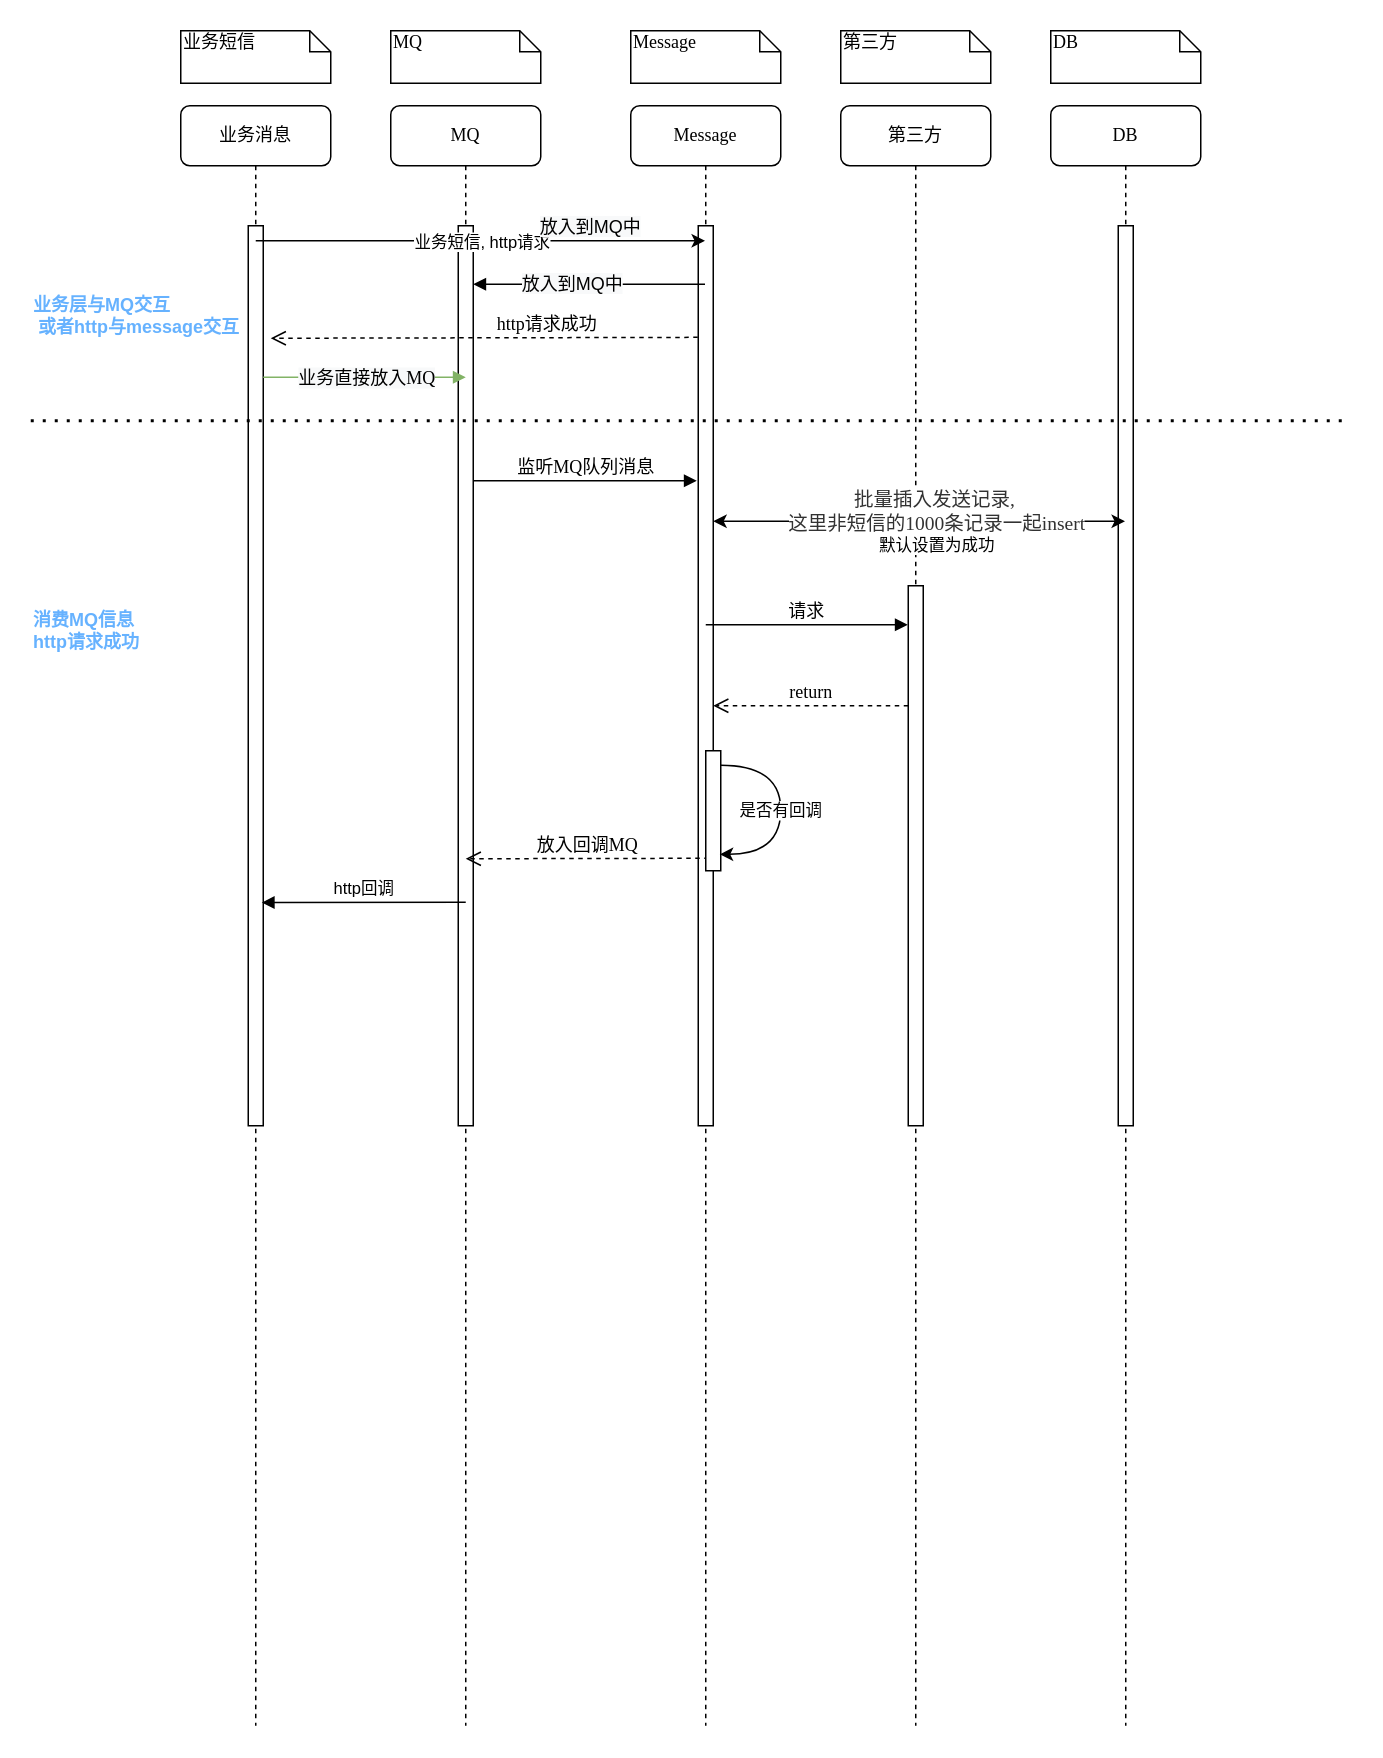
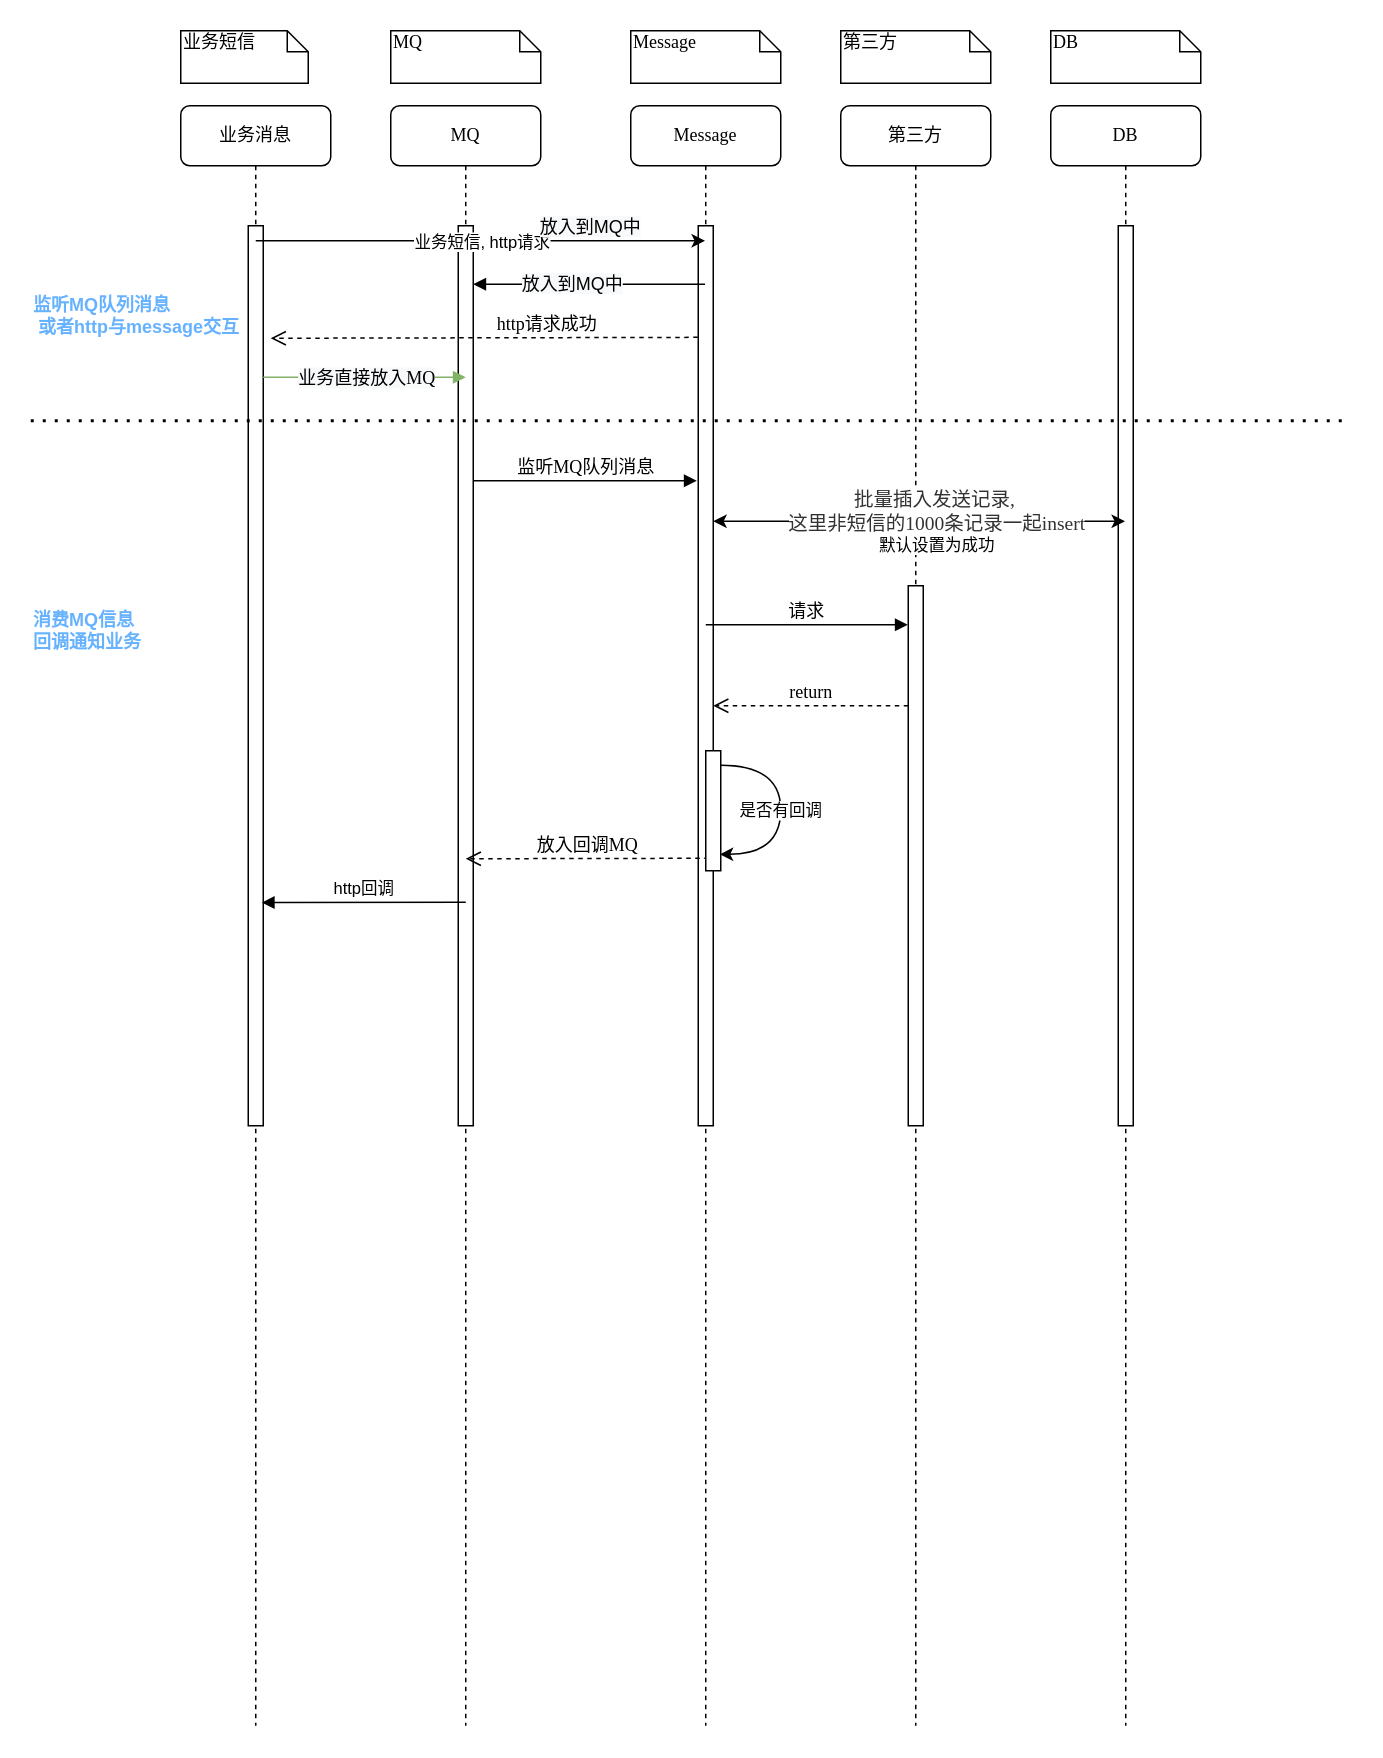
node "业务短信": size 150x53 -> 128x53
node "业务层与MQ交互 或者http与message交互": label "业务层与MQ交互 或者http与message交互" -> "监听MQ队列消息 或者http与message交互"
node "消费MQ信息 http请求成功": label "消费MQ信息 http请求成功" -> "消费MQ信息 回调通知业务"
